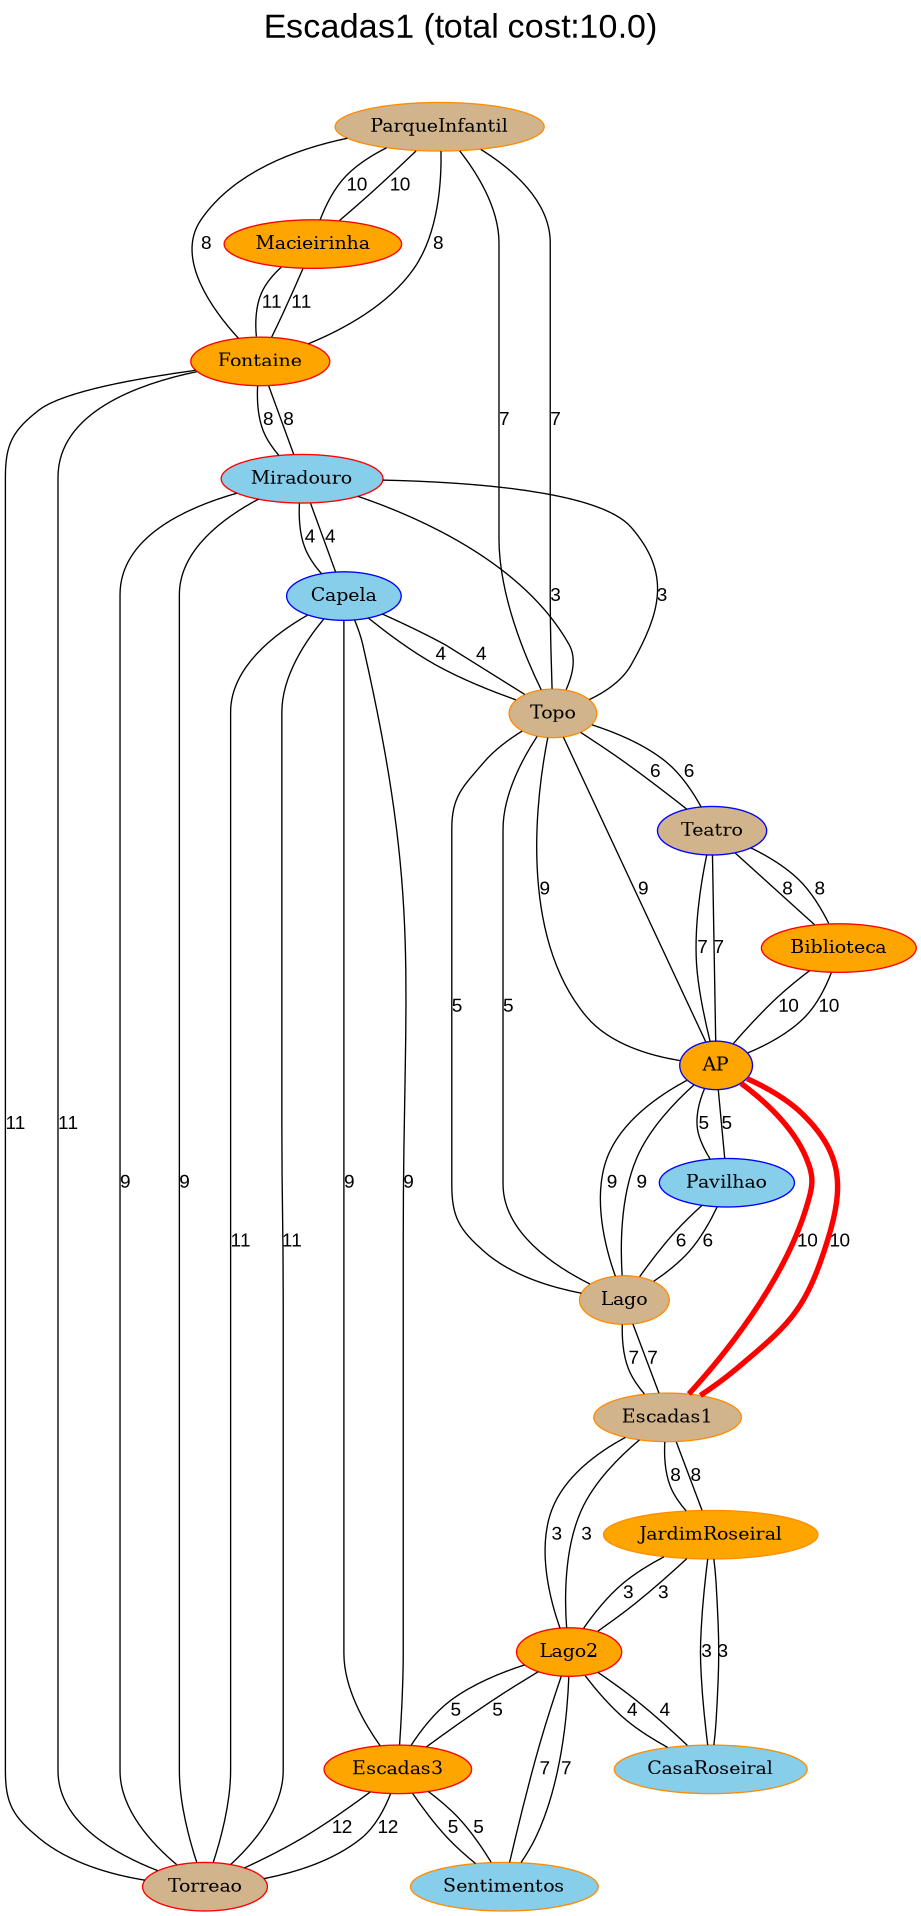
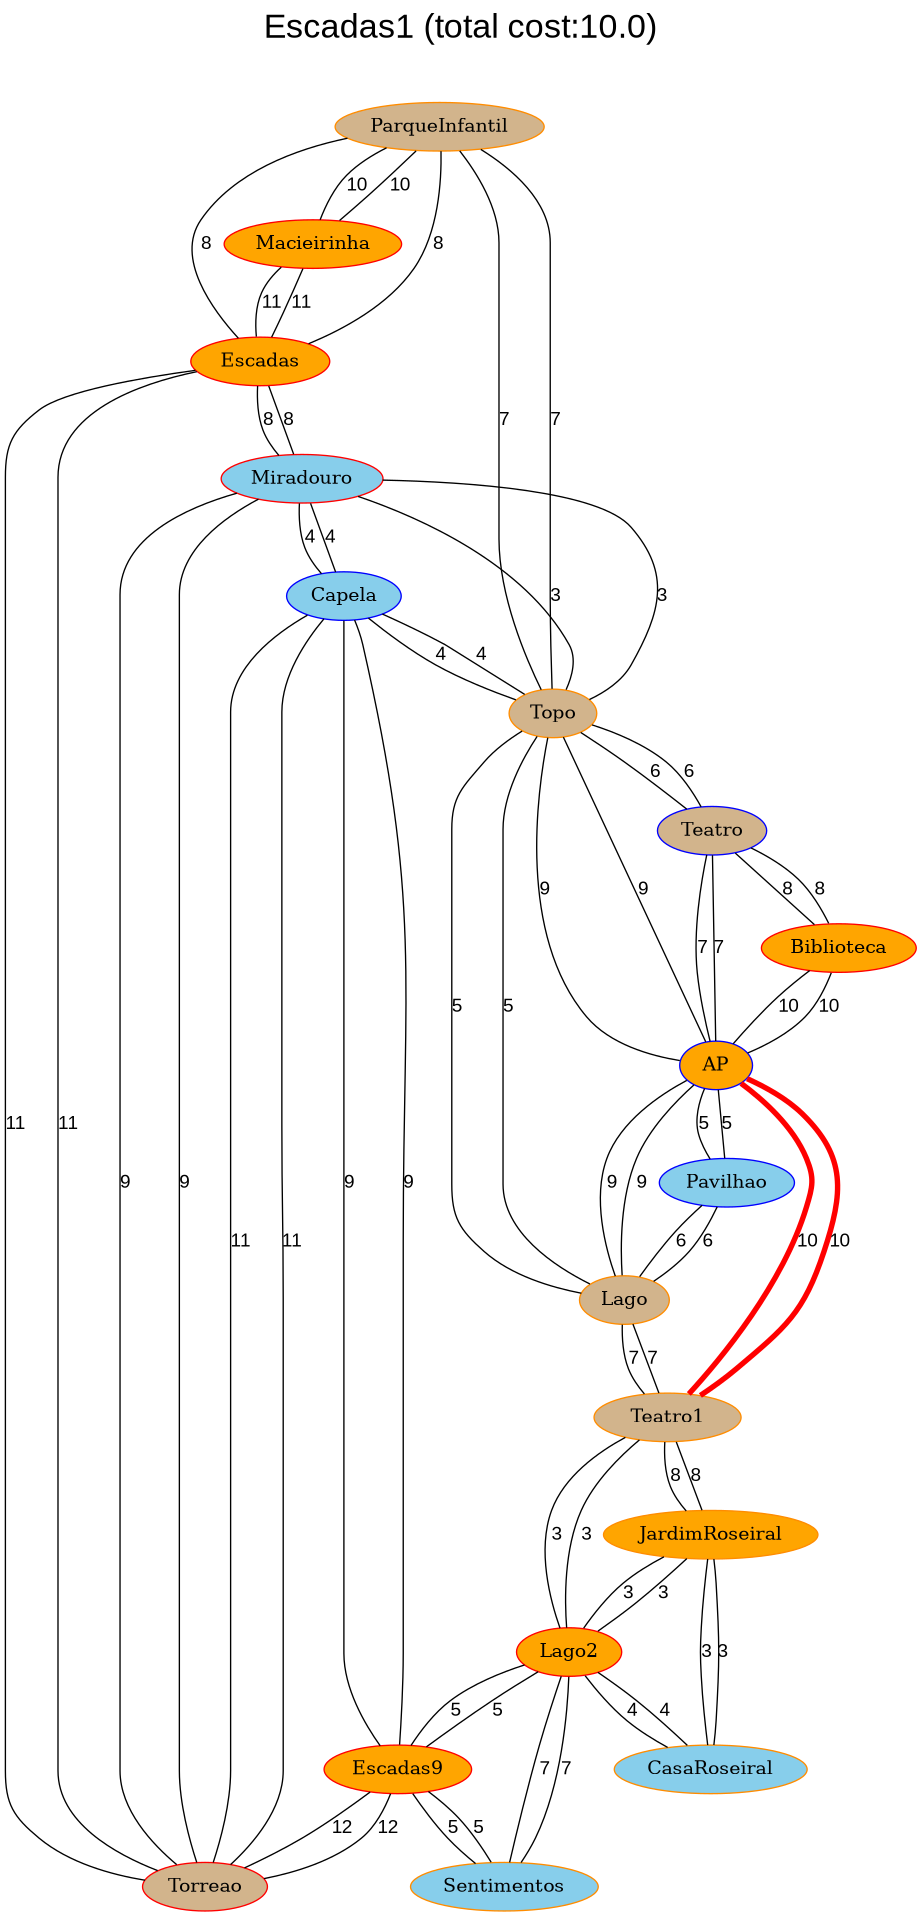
node "Fontaine": label "Fontaine" -> "Escadas"
node "Escadas1": label "Escadas1" -> "Teatro1"
node "Escadas3": label "Escadas3" -> "Escadas9"
